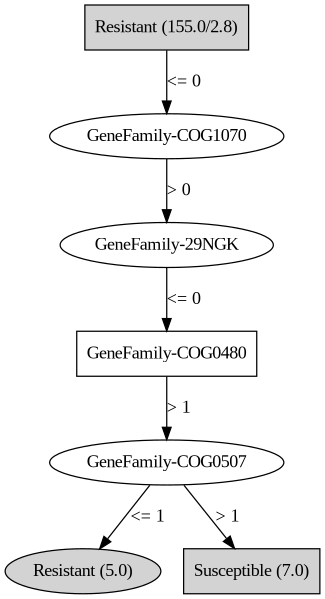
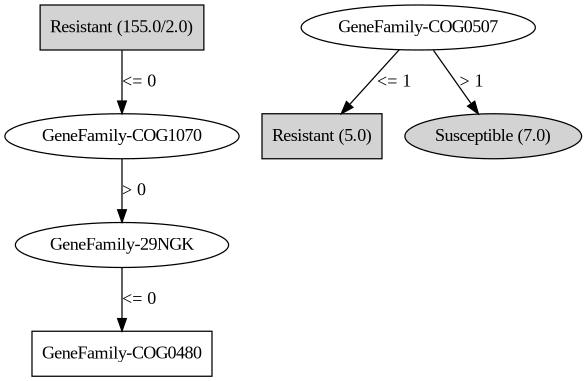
node "Resistant (155.0/2.8)": label "Resistant (155.0/2.8)" -> "Resistant (155.0/2.0)"
edge "GeneFamily-COG0480" -> "GeneFamily-COG0507": removed, label "> 1"
node "Resistant (5.0)": shape ellipse -> box
node "Susceptible (7.0)": shape box -> ellipse
